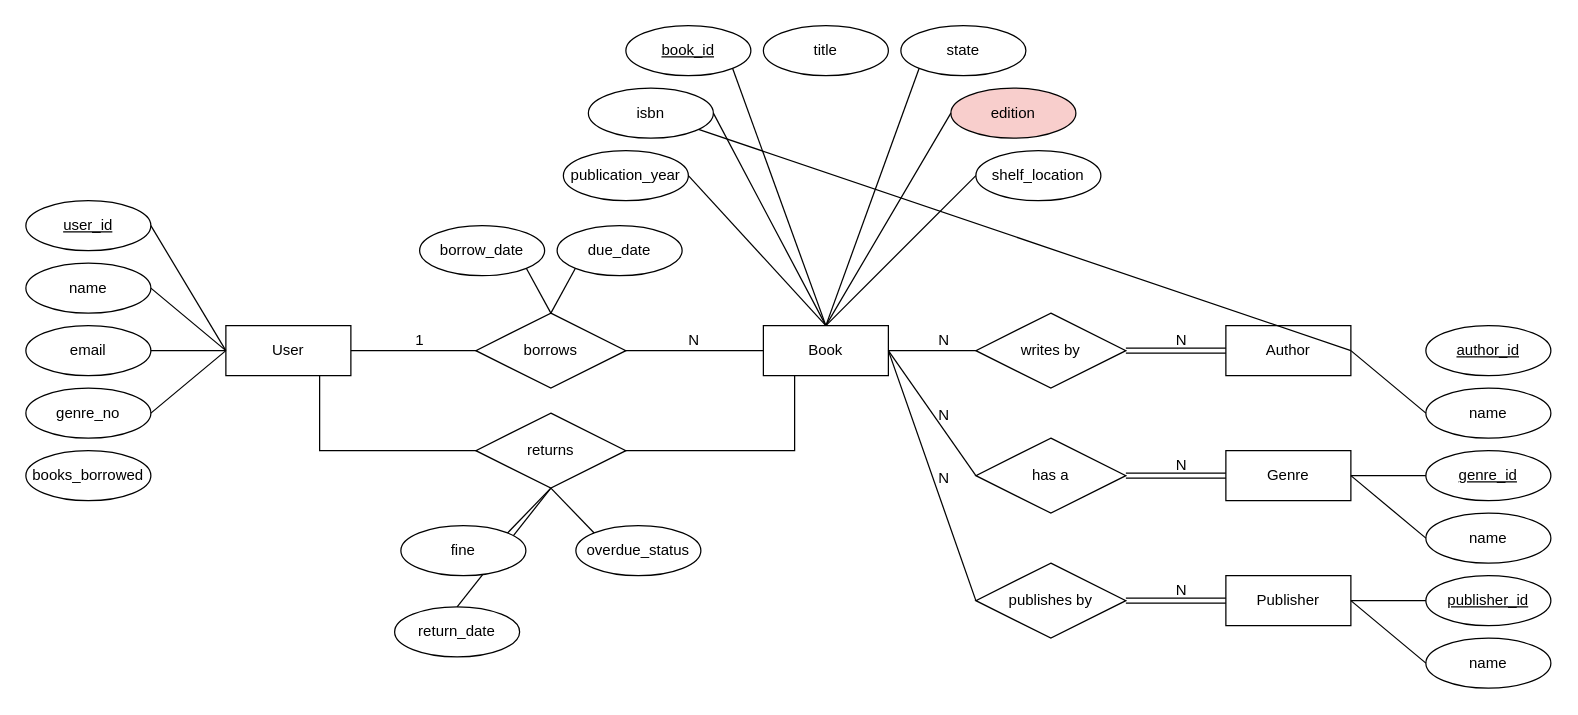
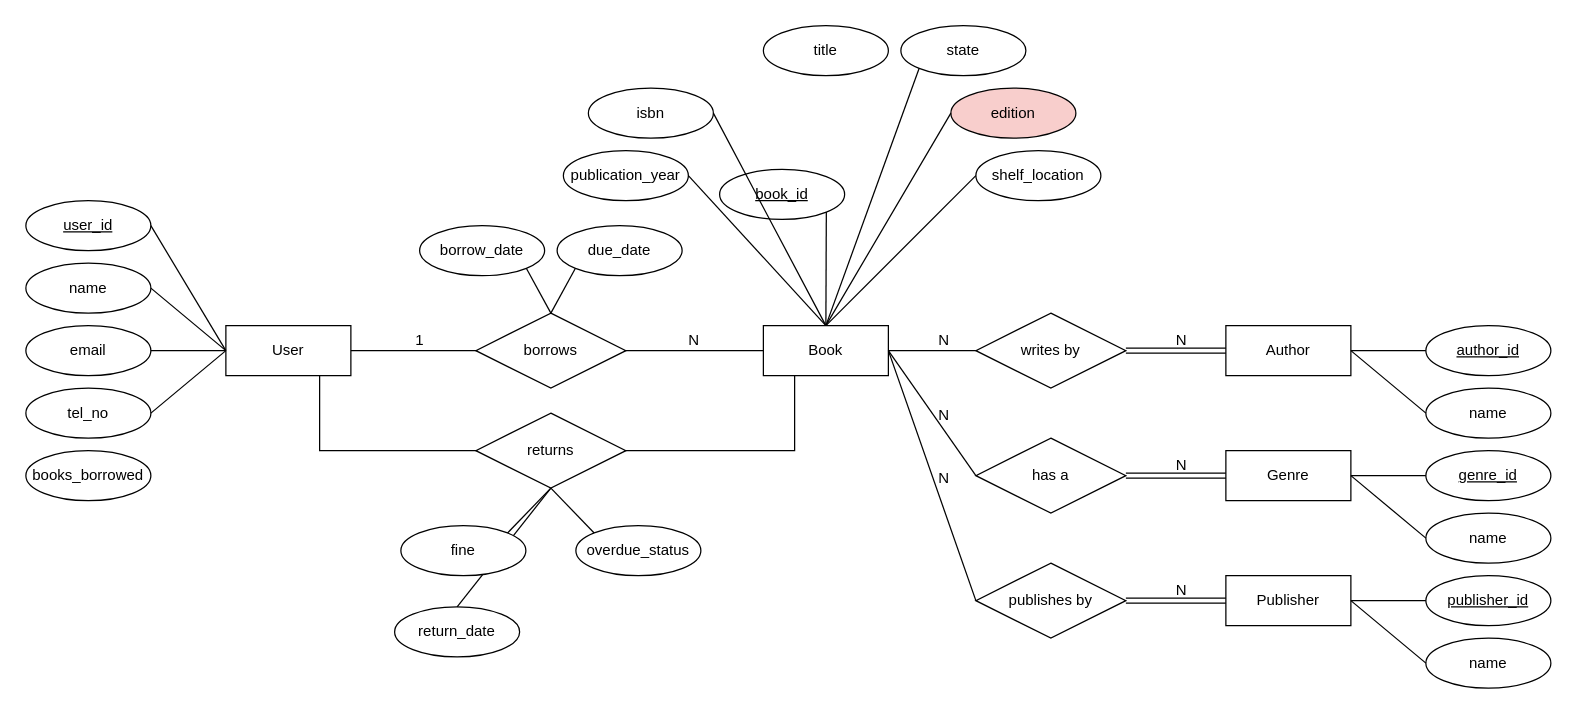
node "book_id": moved (688, 51) -> (782, 194)
edge "isbn" -- "Author": now "author_id" -- "Author"
node "genre_no": label "genre_no" -> "tel_no"
